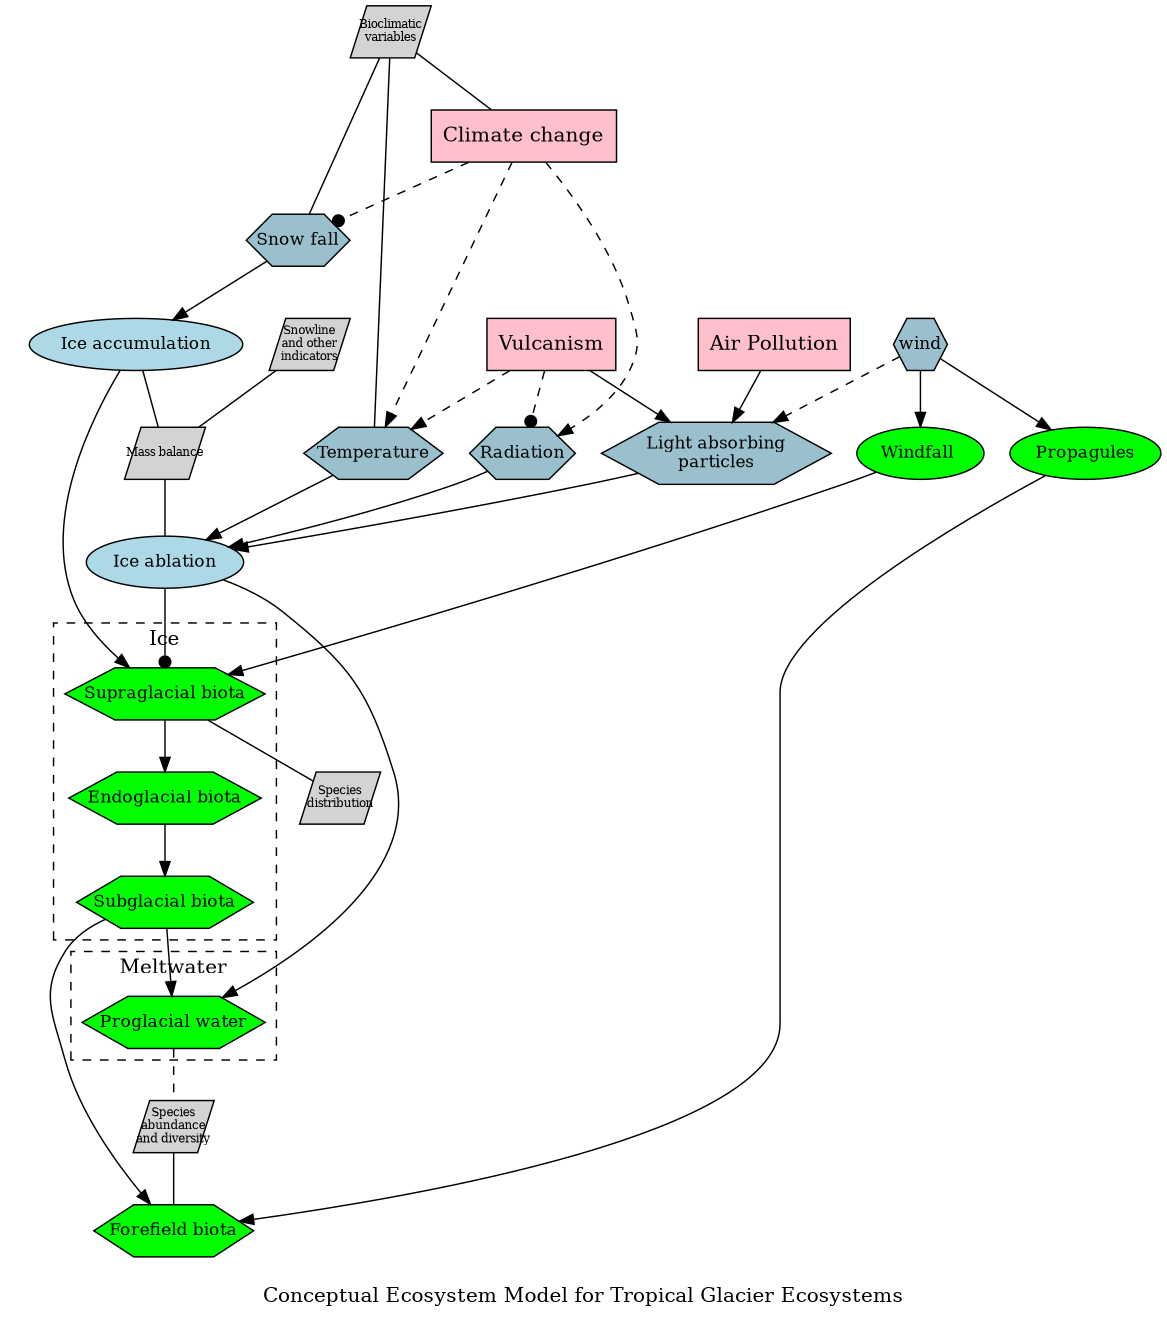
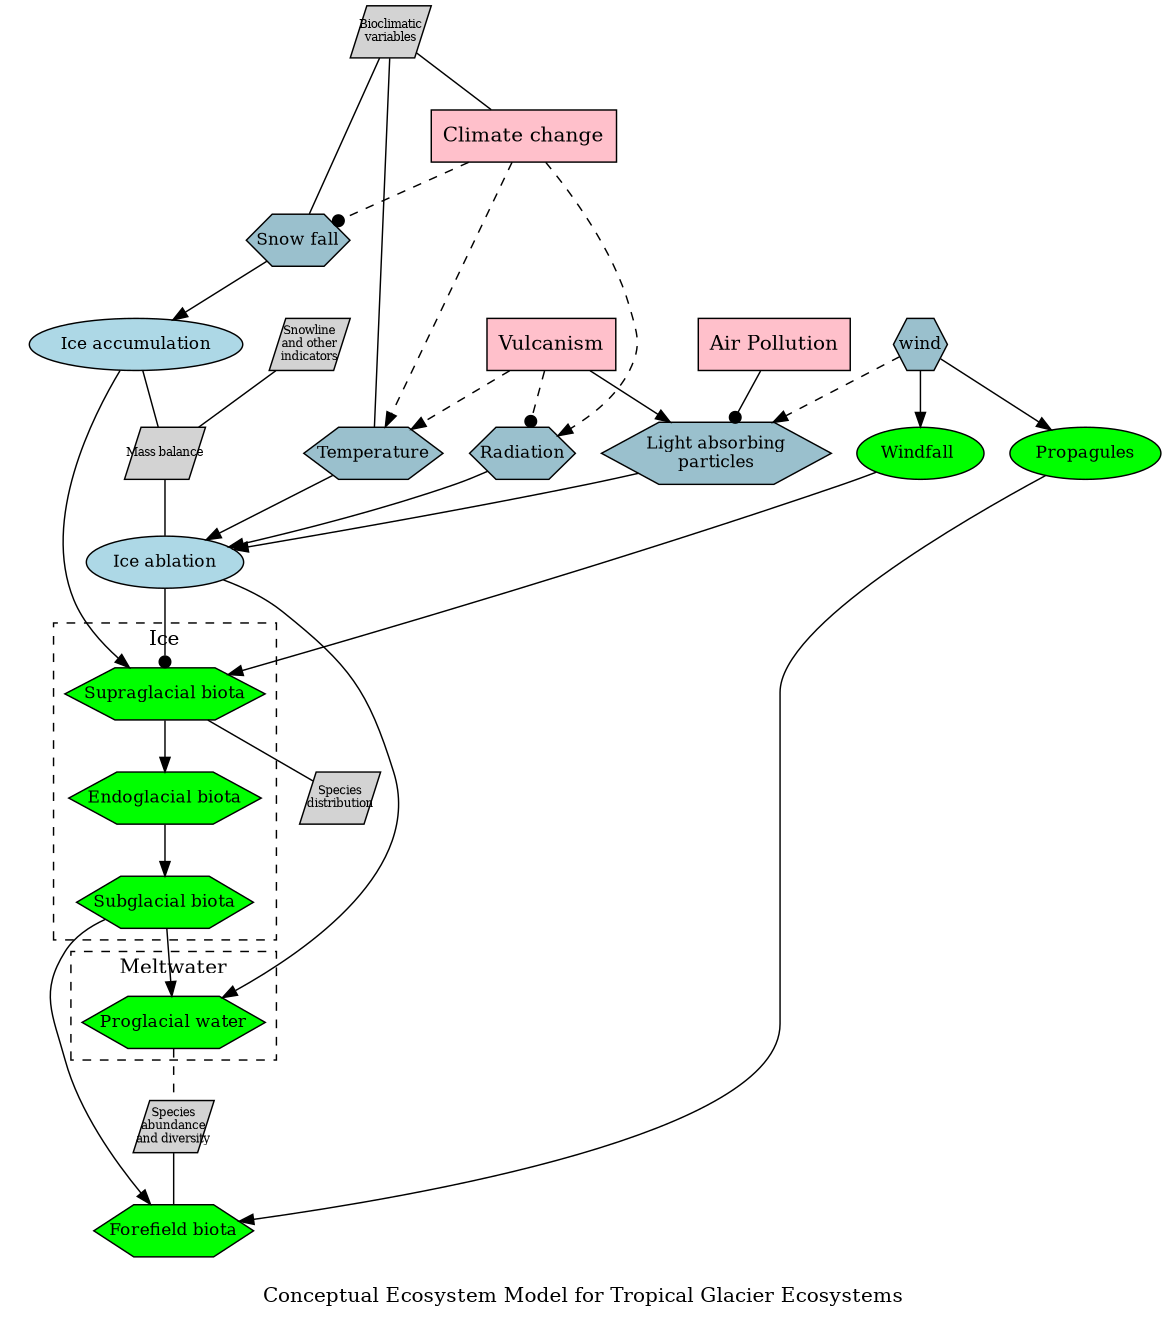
edge "Air Pollution" -> "Light absorbing particles": arrowhead normal -> dot
